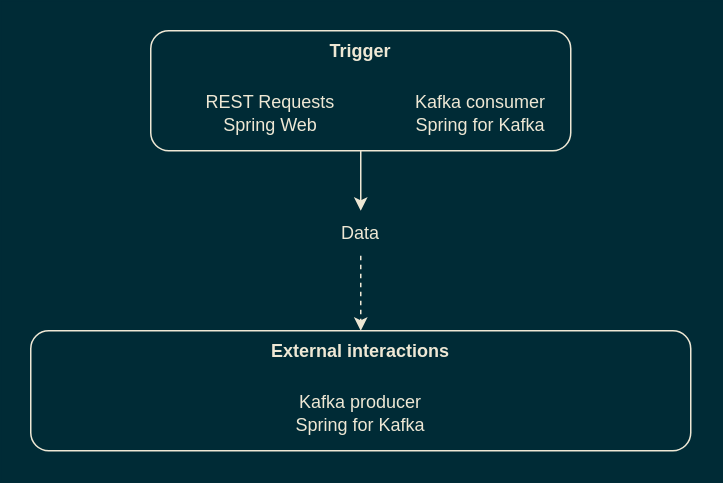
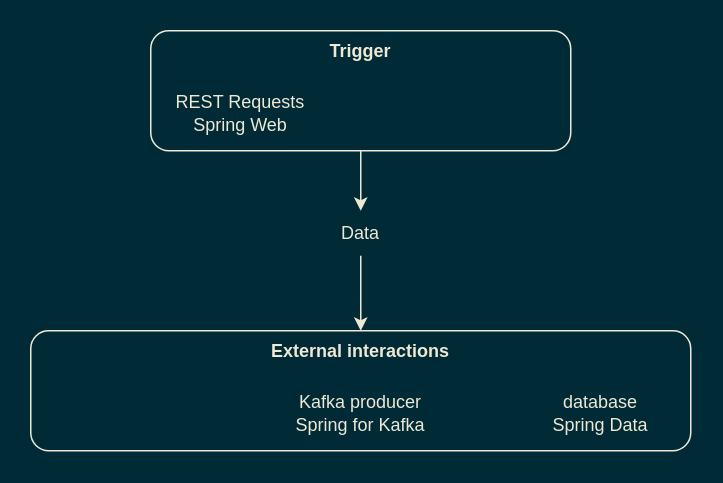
node "REST Requests Spring Web": moved (271, 113) -> (241, 113)
node "Kafka consumer Spring for Kafka": removed
edge "Data" -> "External interactions": style dashed -> solid
node "database Spring Data": added
